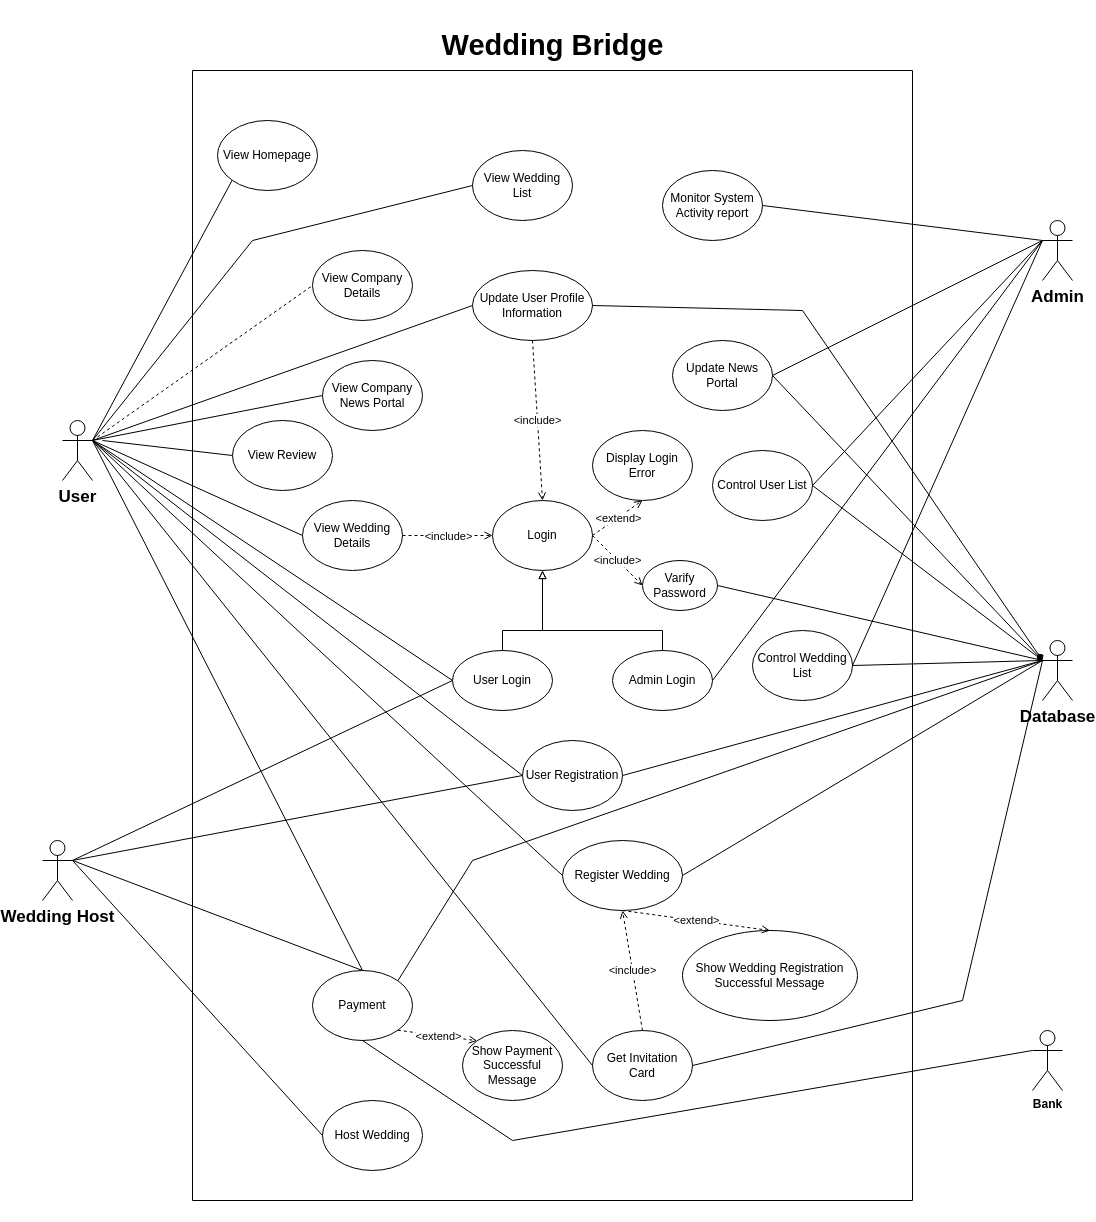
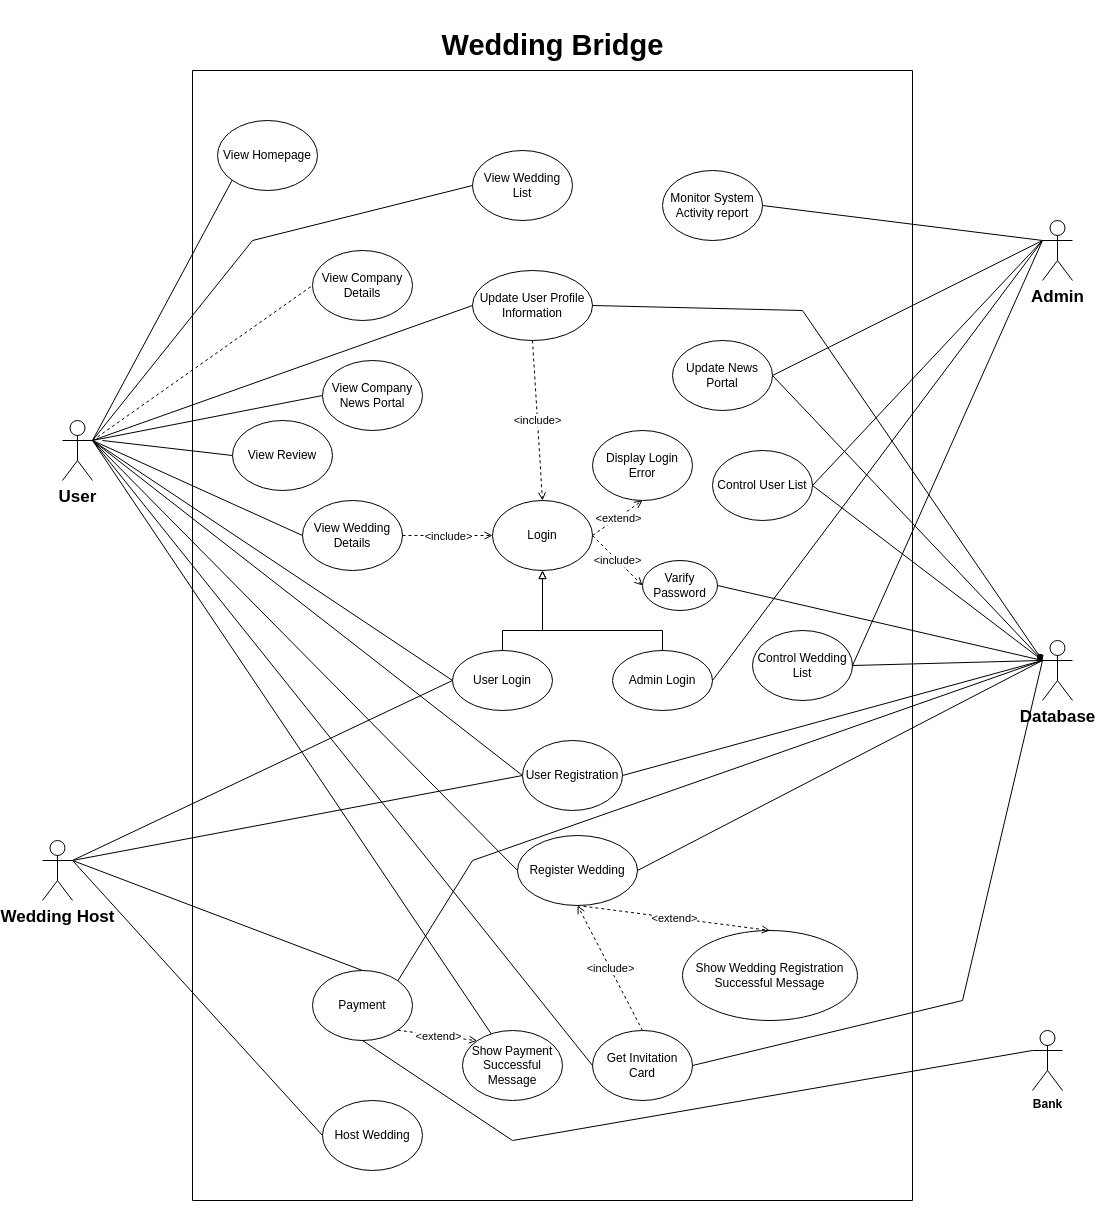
edge "User" -- "Payment": now "User" -- "Show Payment Successful Message"
node "Register Wedding": moved (623, 876) -> (578, 871)
